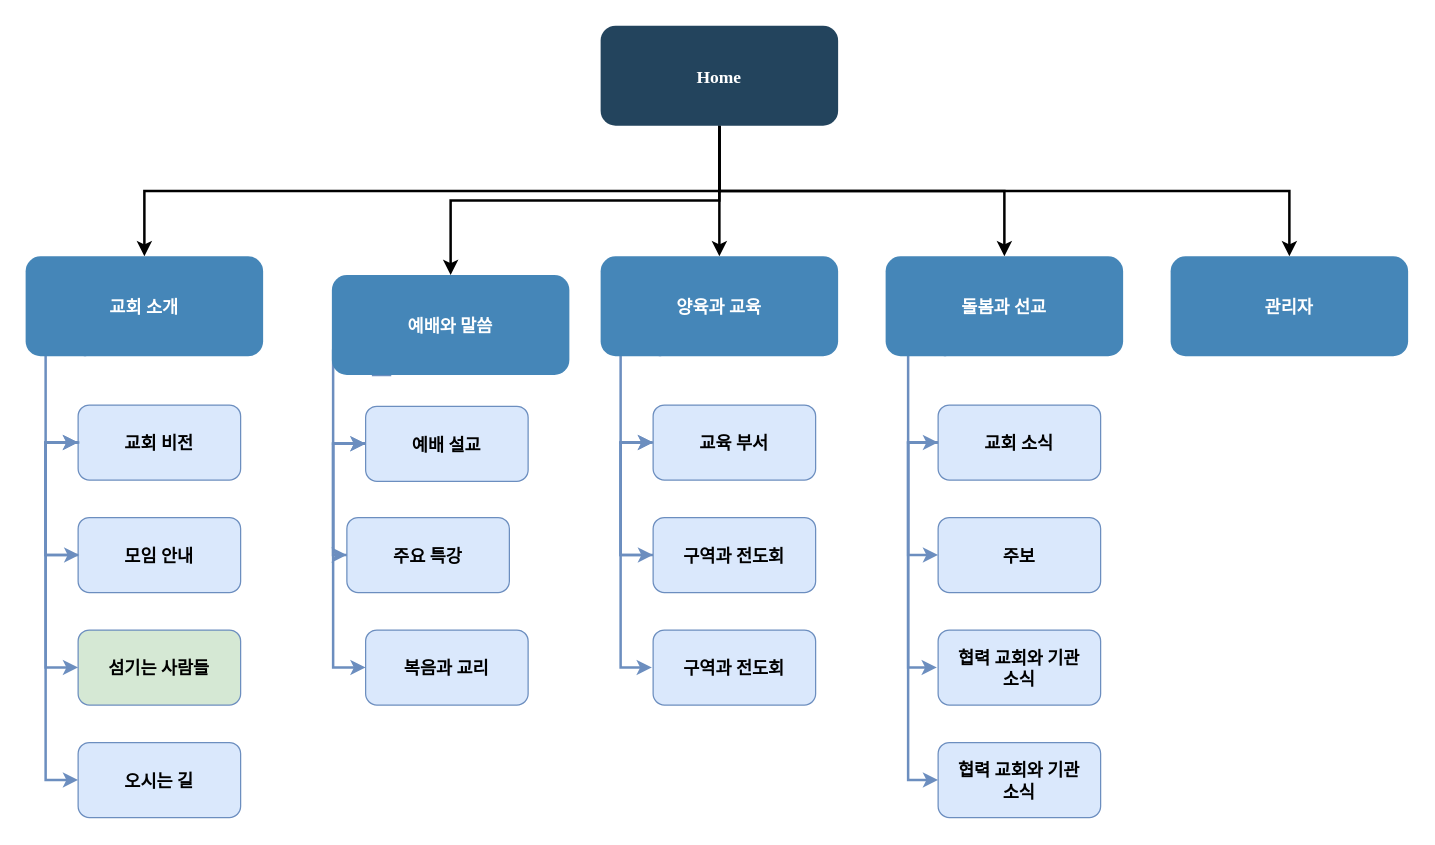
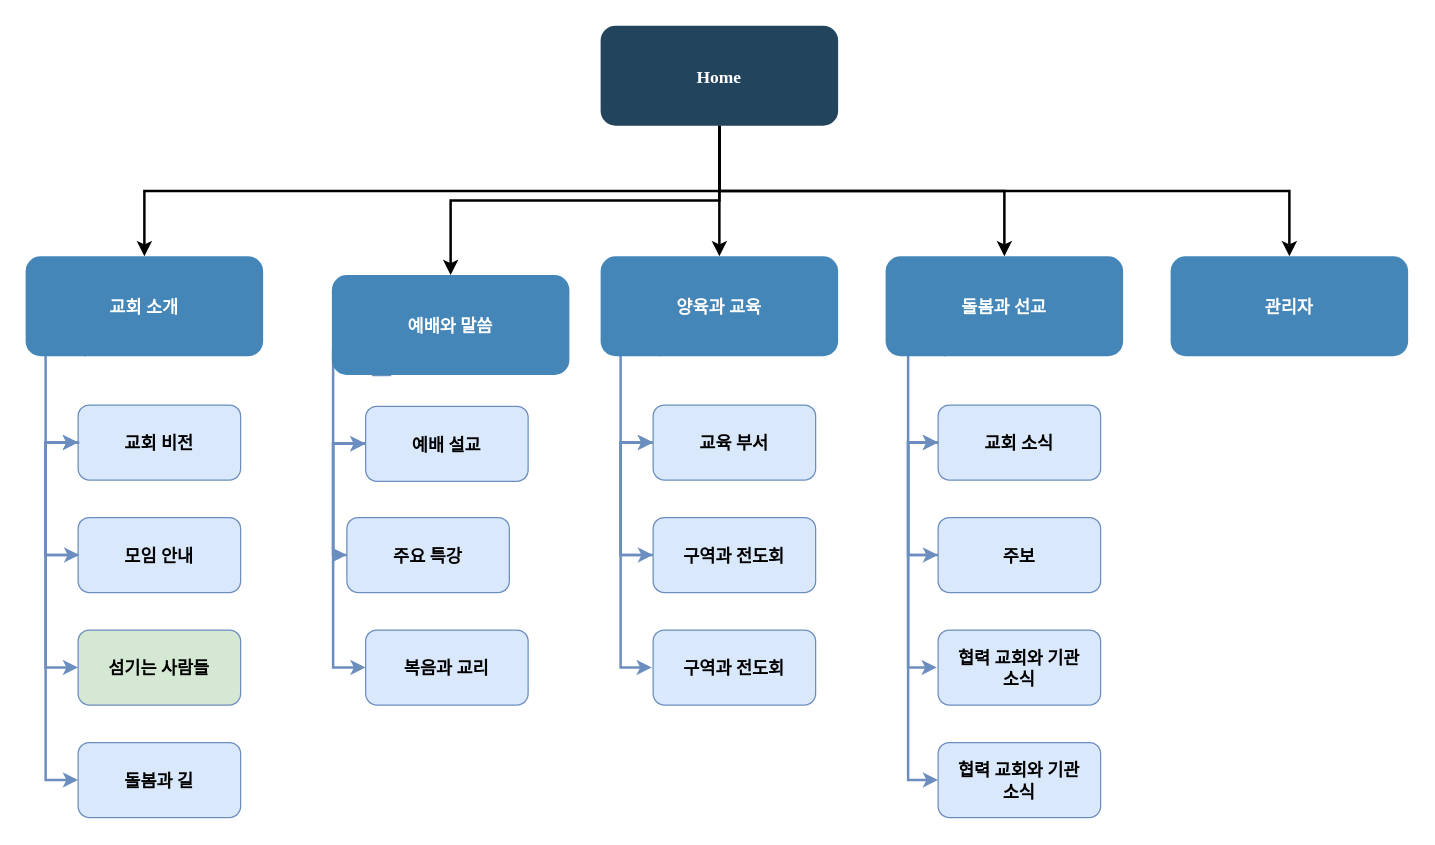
edge "주보" -> "교회 소식": added
node "오시는 길": label "오시는 길" -> "돌봄과 길"
